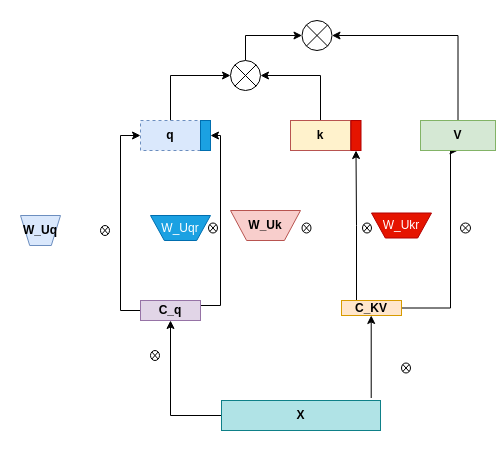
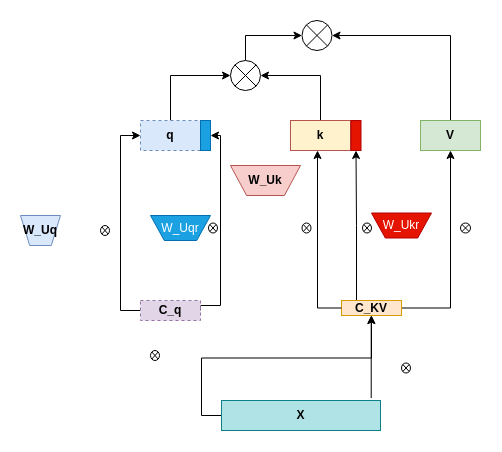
node "V": size 75x30 -> 60x30
node "W_Uk": moved (266, 226) -> (266, 181)
edge "C_KV" -> "k": added
node "C_q": style solid -> dashed
edge "X" -> "C_q": now "X" -> "C_KV"
